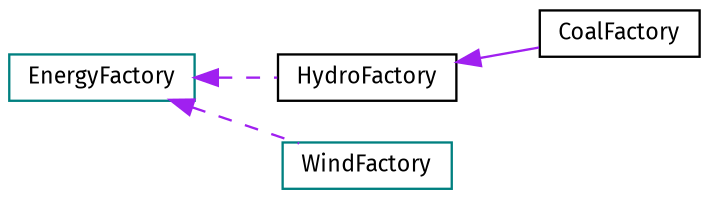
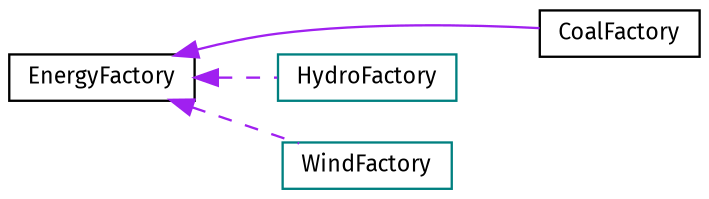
edge "CoalFactory" -> "HydroFactory": now "CoalFactory" -> "EnergyFactory"
node "EnergyFactory": color teal -> black
node "HydroFactory": color black -> teal
